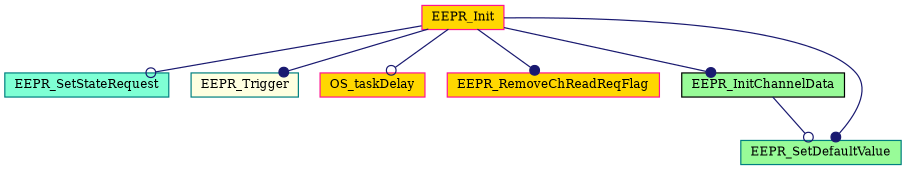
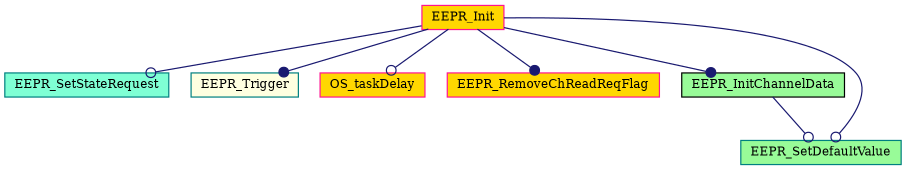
edge "EEPR_Init" -> "EEPR_SetDefaultValue": arrowhead dot -> odot
